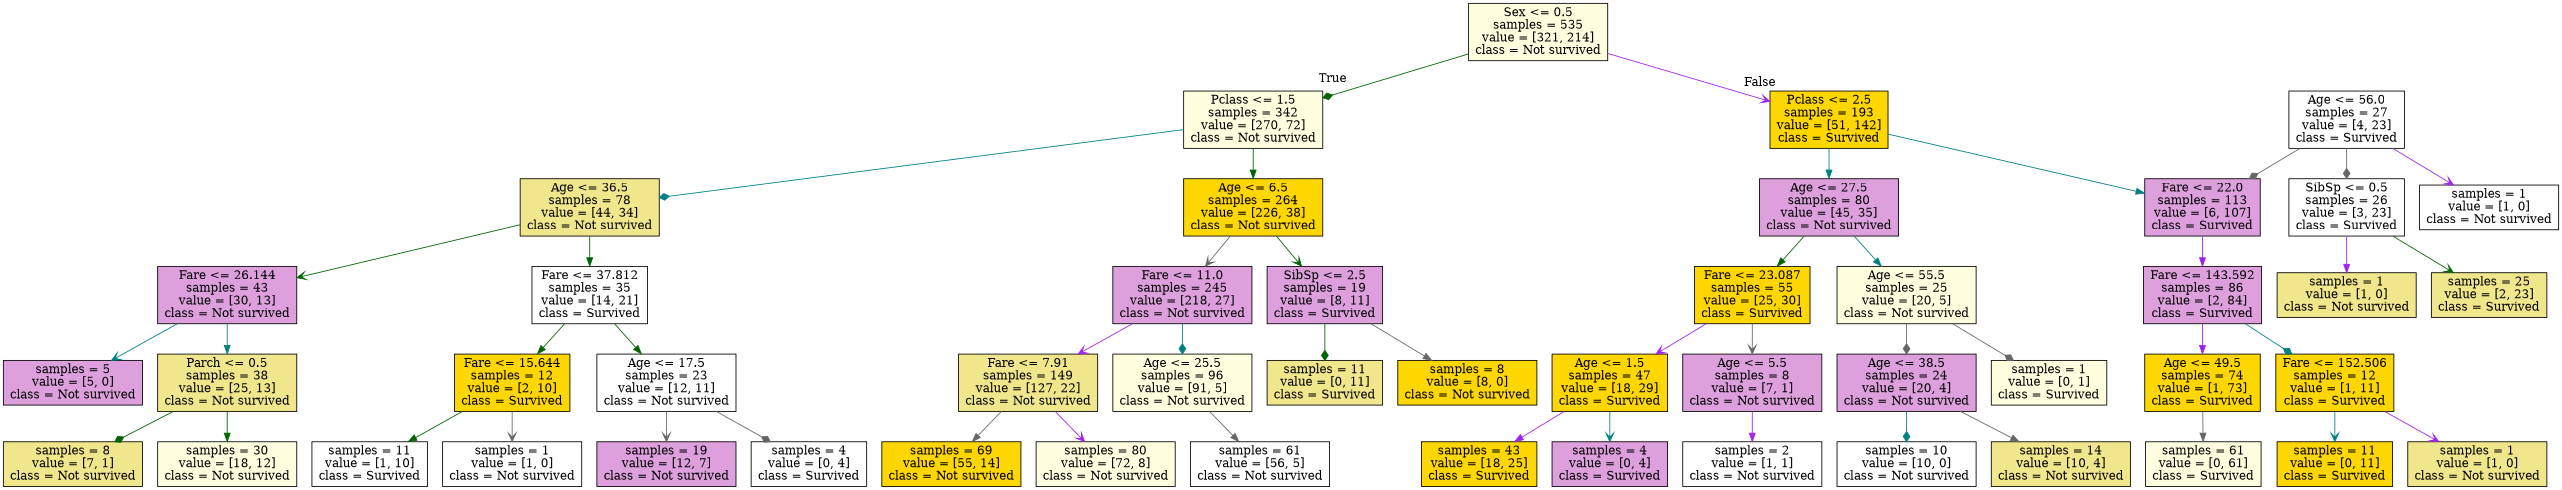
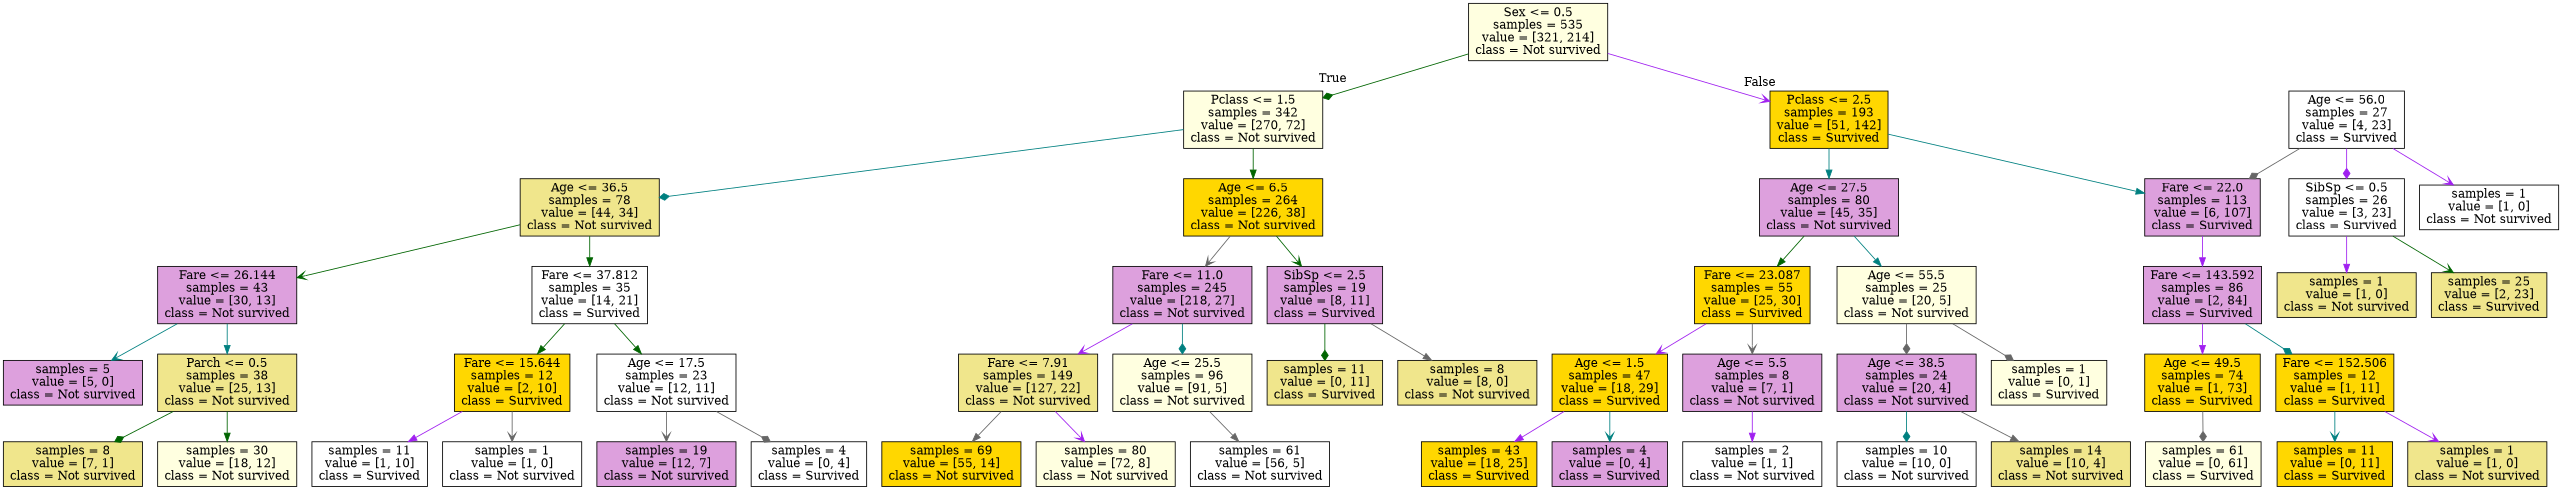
edge "Age <= 56.0 samples = 27 value = [4, 23] class = Survived" -> "SibSp <= 0.5 samples = 26 value = [3, 23] class = Survived": color gray40 -> purple
node "samples = 8 value = [8, 0] class = Not survived": fillcolor gold -> khaki
edge "Age <= 49.5 samples = 74 value = [1, 73] class = Survived" -> "samples = 61 value = [0, 61] class = Survived": arrowhead normal -> diamond
edge "Fare <= 15.644 samples = 12 value = [2, 10] class = Survived" -> "samples = 11 value = [1, 10] class = Survived": color darkgreen -> purple
